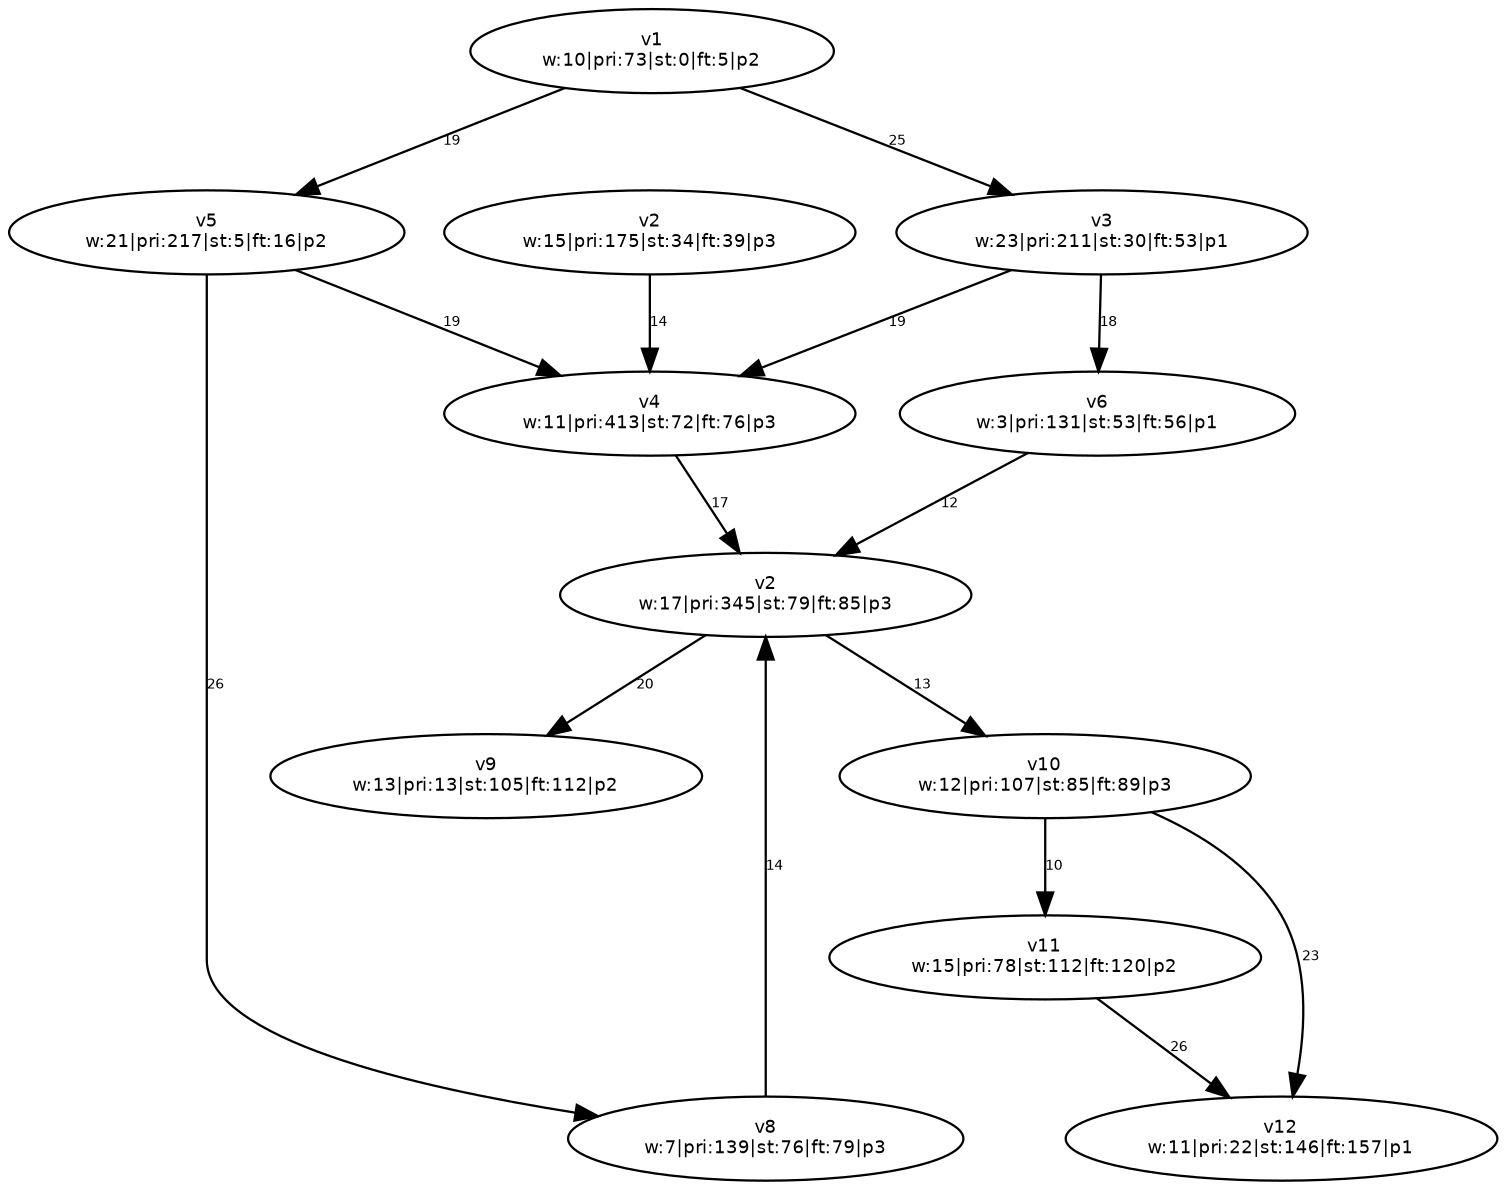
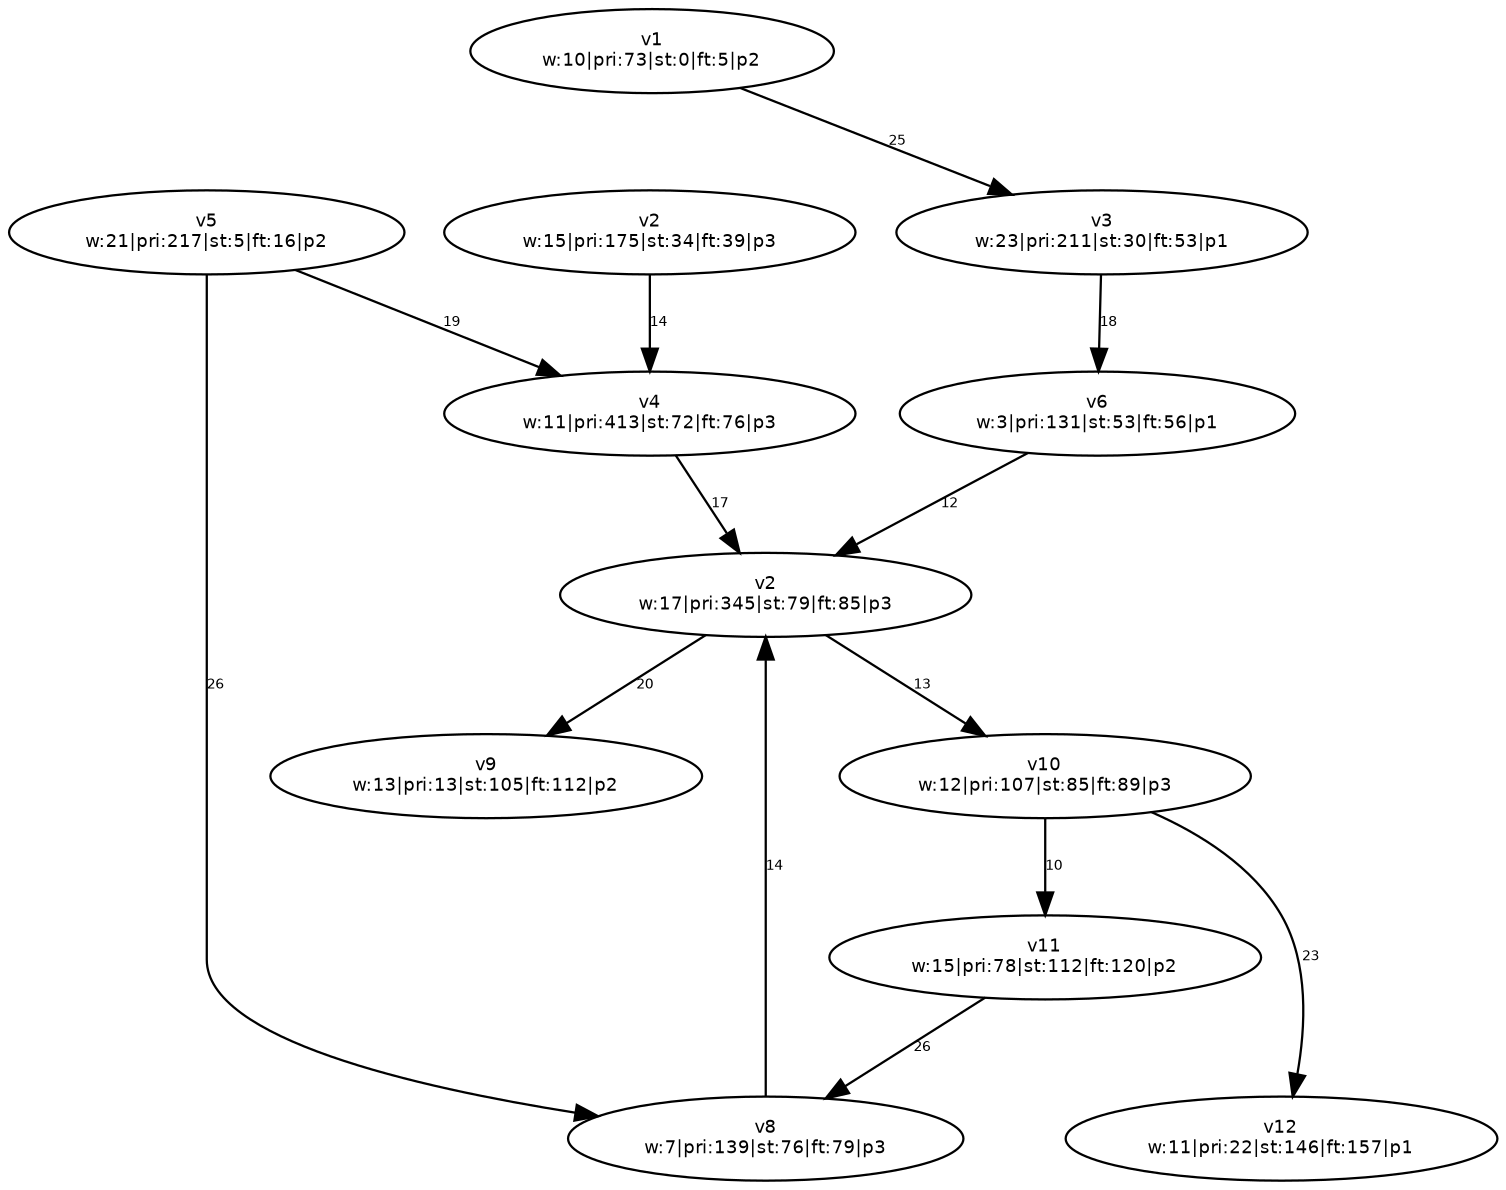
edge "v1 w:10|pri:73|st:0|ft:5|p2" -> "v5 w:21|pri:217|st:5|ft:16|p2": removed, label "19"
edge "v3 w:23|pri:211|st:30|ft:53|p1" -> "v4 w:11|pri:413|st:72|ft:76|p3": removed, label "19"
edge "v11 w:15|pri:78|st:112|ft:120|p2" -> "v12 w:11|pri:22|st:146|ft:157|p1": now "v11 w:15|pri:78|st:112|ft:120|p2" -> "v8 w:7|pri:139|st:76|ft:79|p3"
